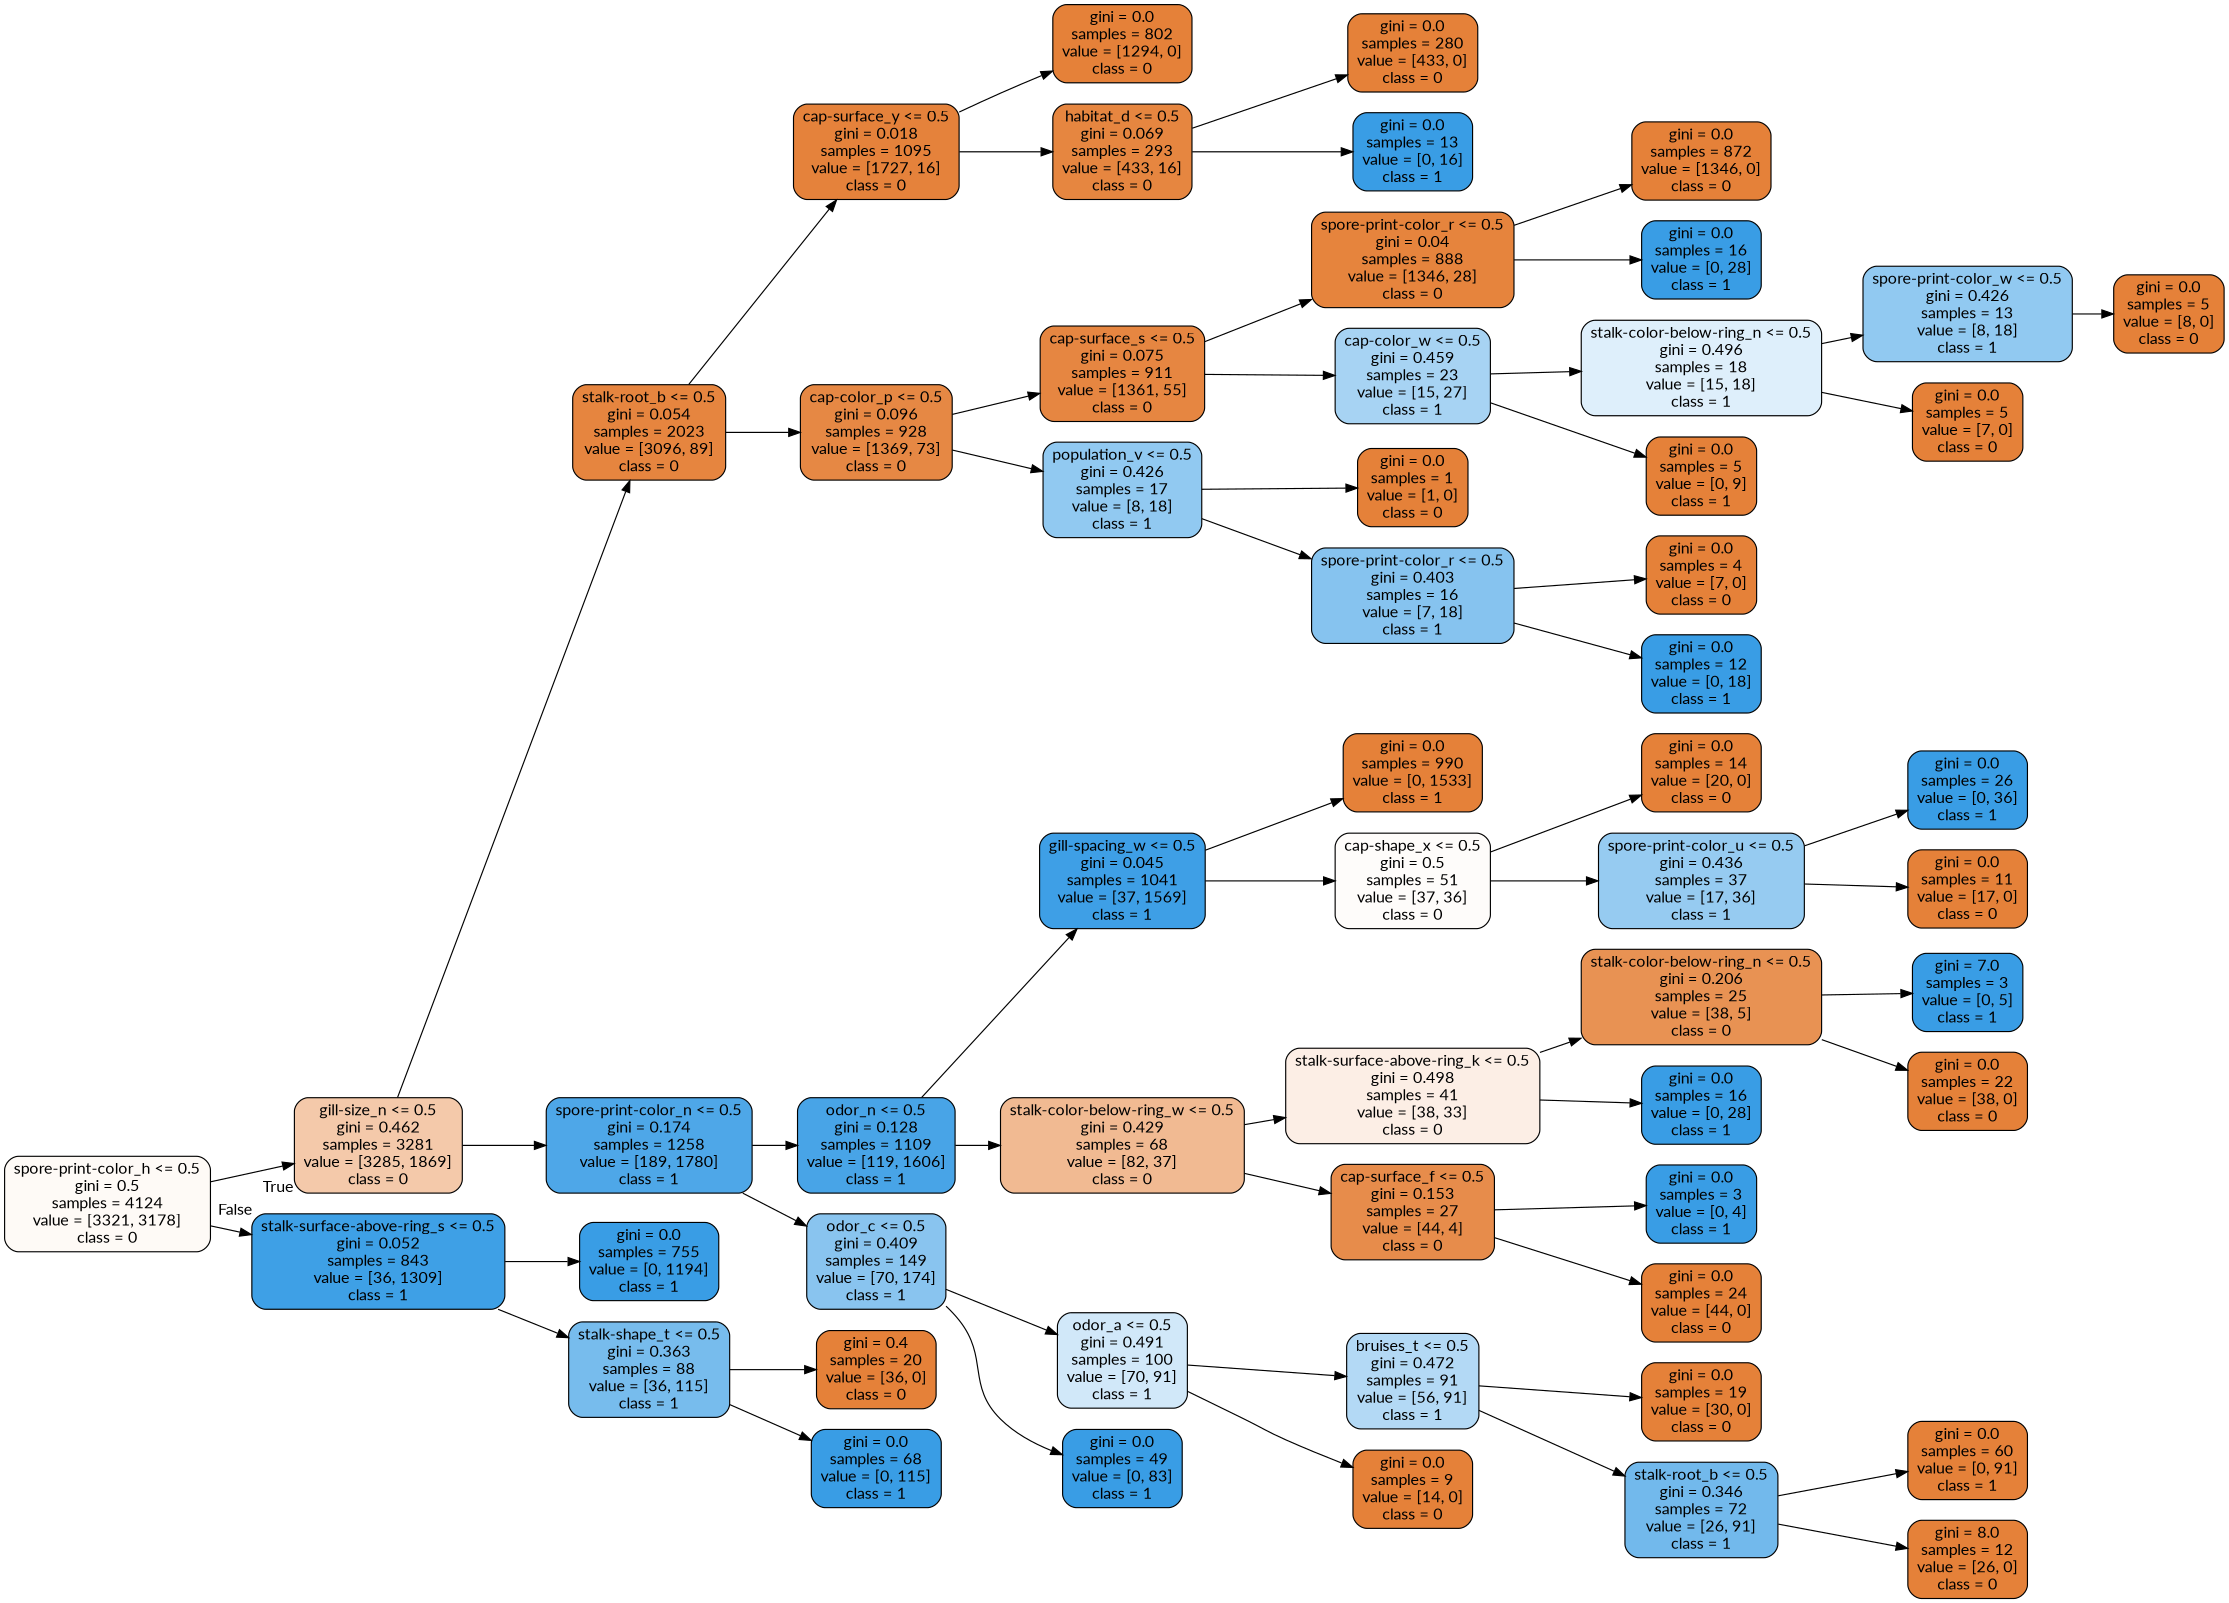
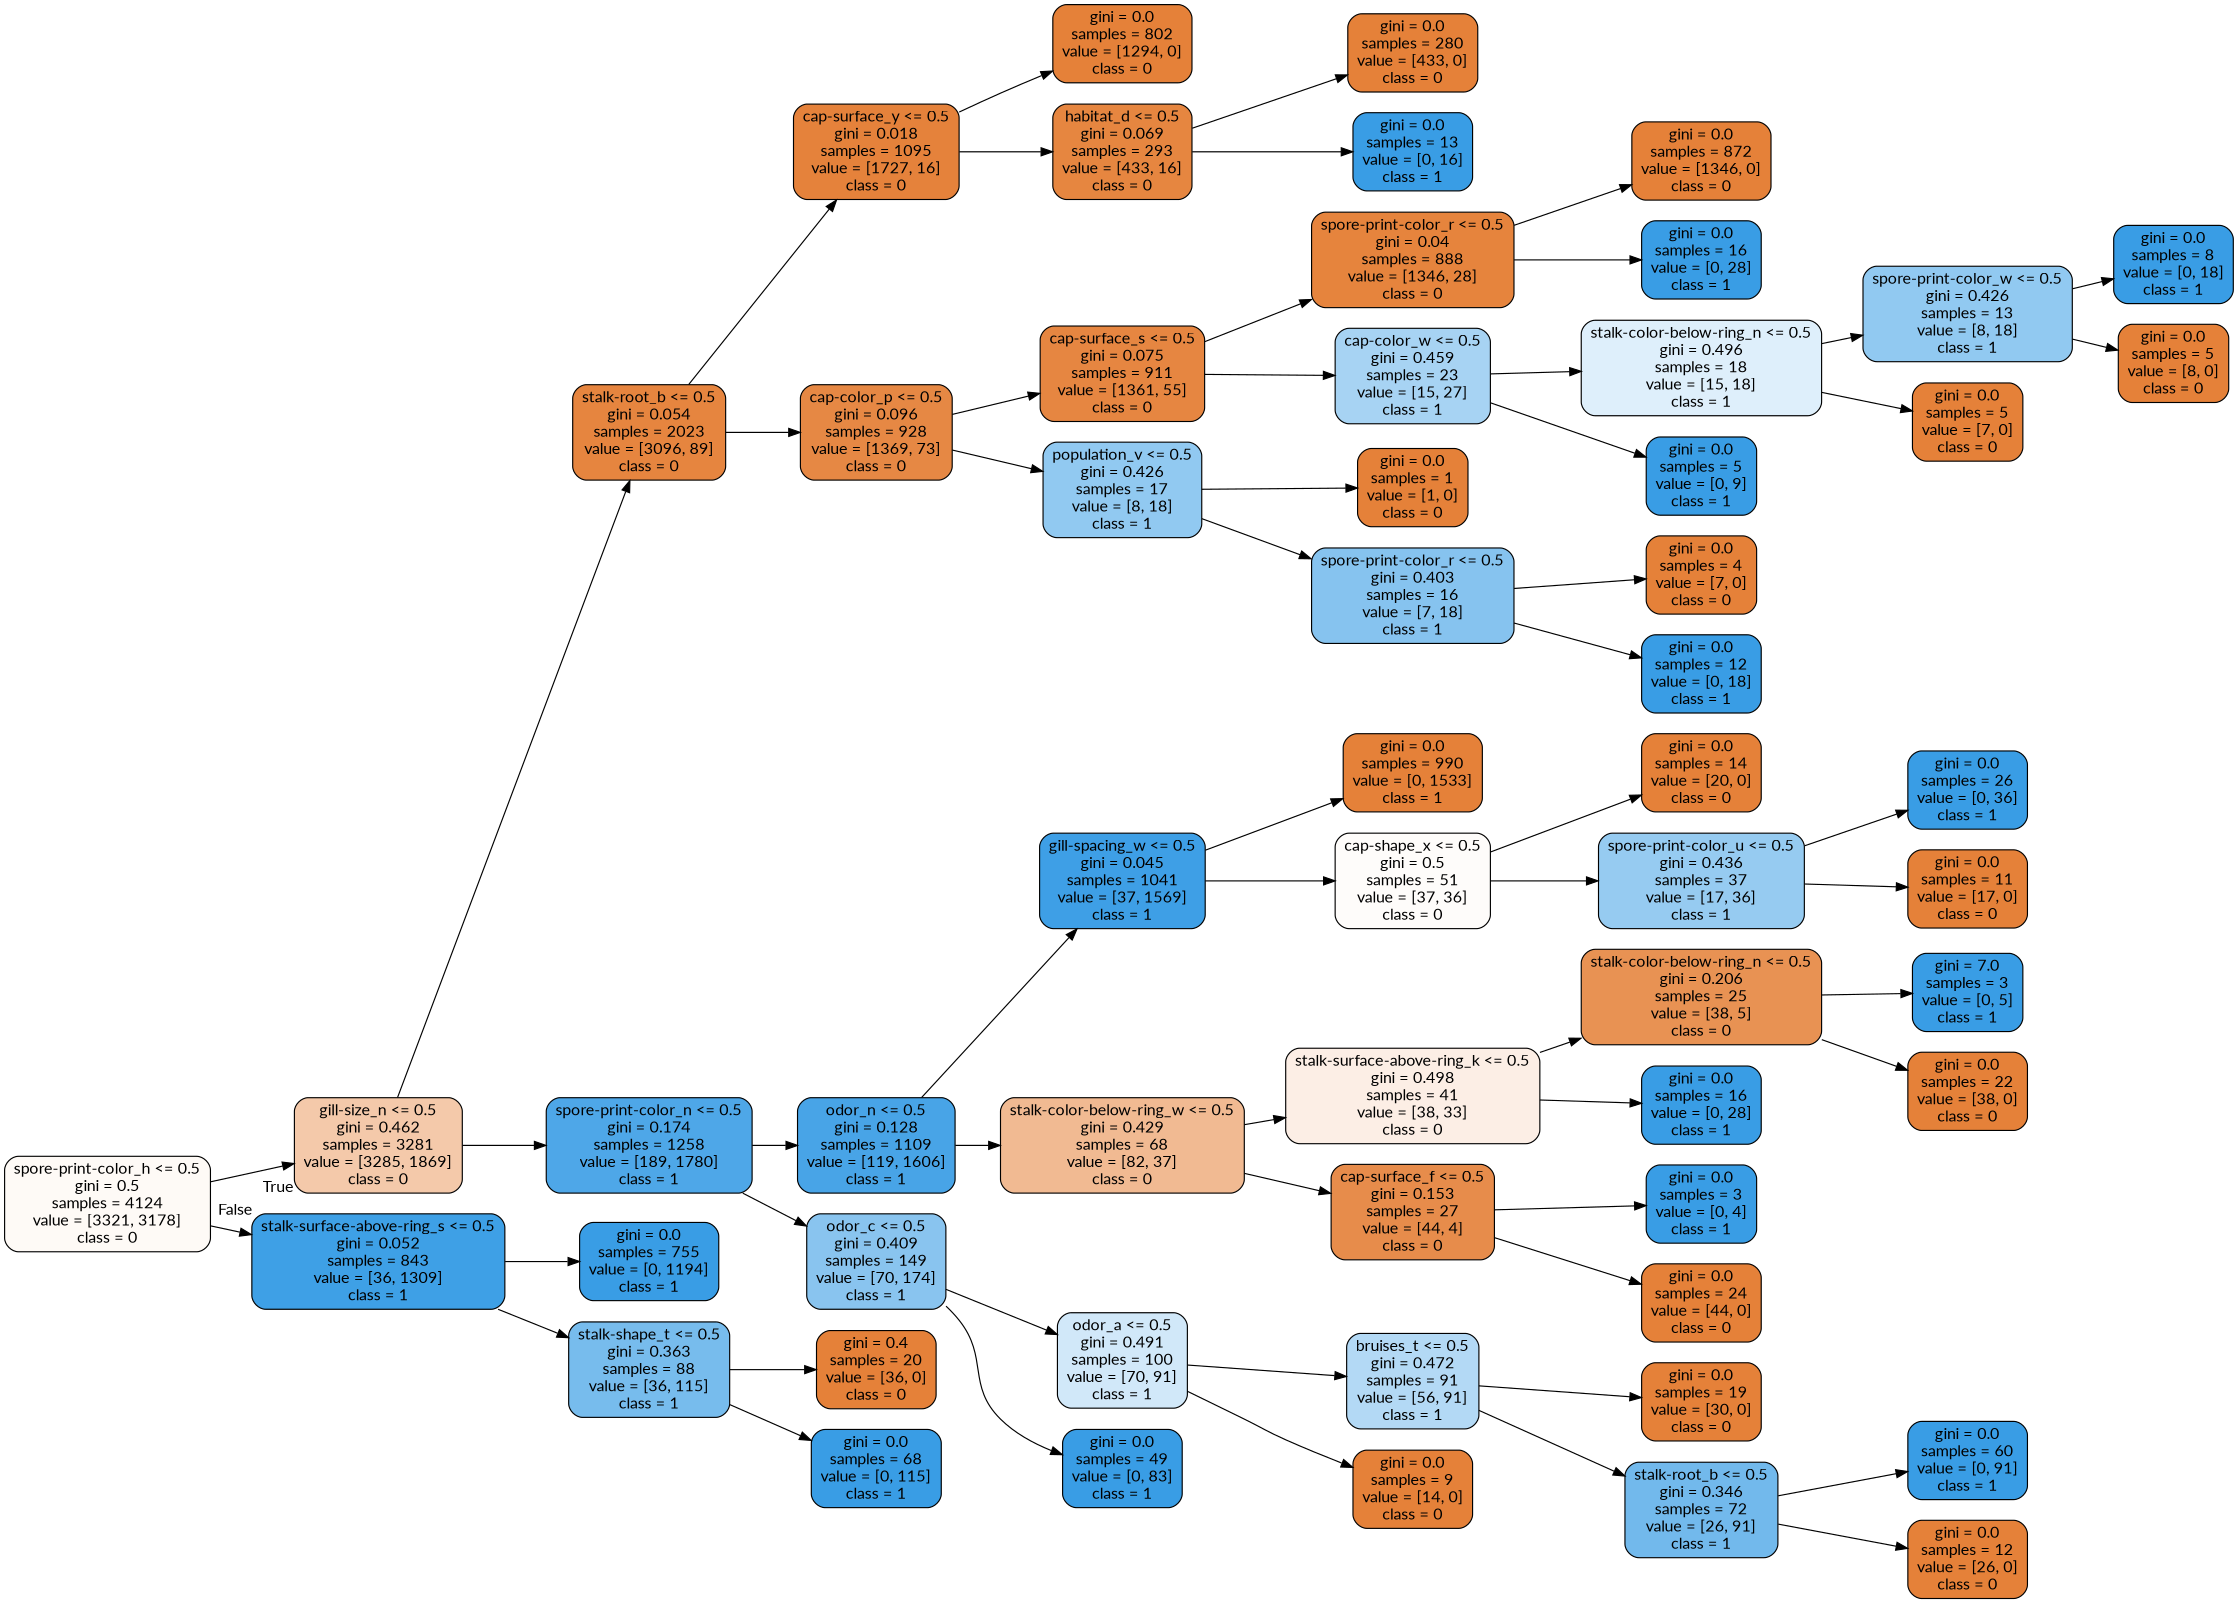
node "gini = 0.0 samples = 8 value = [0, 18] class = 1": added
node "gini = 0.0 samples = 5 value = [0, 9] class = 1": fillcolor #e58139 -> #399de5
node "gini = 0.0 samples = 60 value = [0, 91] class = 1": fillcolor #e58139 -> #399de5
node "gini = 8.0 samples = 12 value = [26, 0] class = 0": label "gini = 8.0 samples = 12 value = [26, 0] class = 0" -> "gini = 0.0 samples = 12 value = [26, 0] class = 0"
